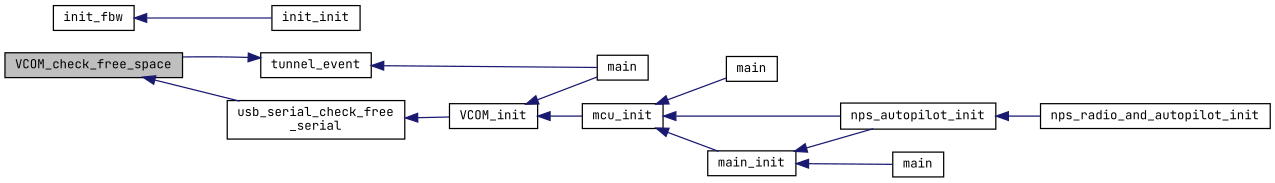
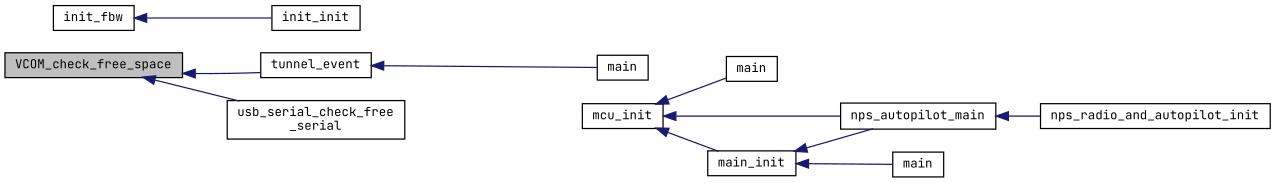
edge "VCOM_check_free_space" -> "tunnel_event": reversed
node "VCOM_init": removed
node "nps_autopilot_init": label "nps_autopilot_init" -> "nps_autopilot_main"
